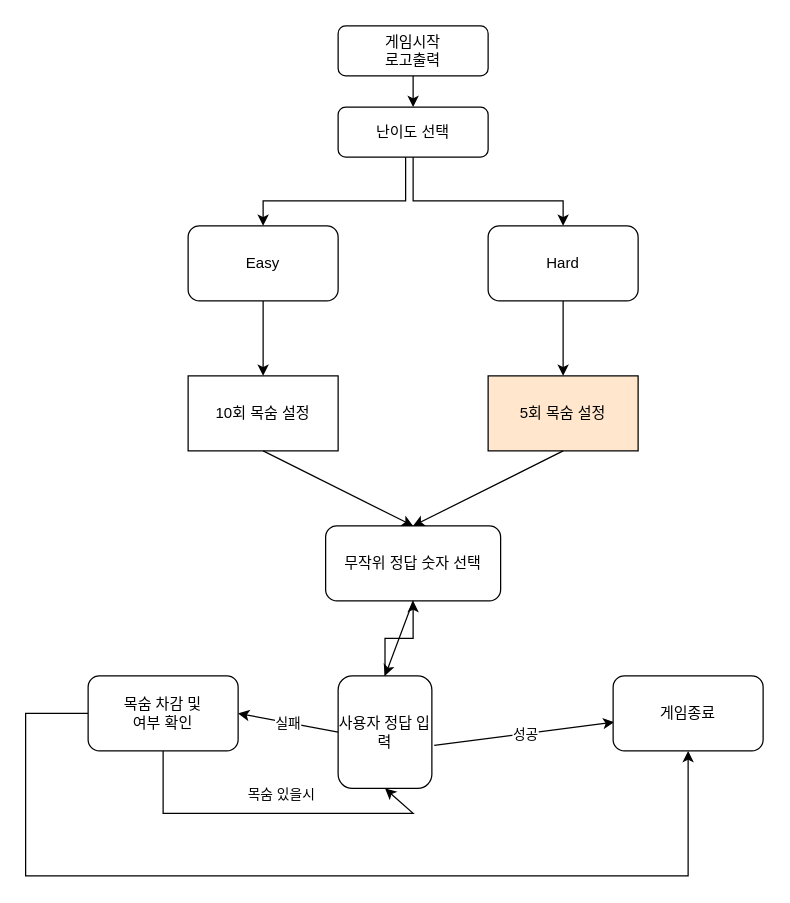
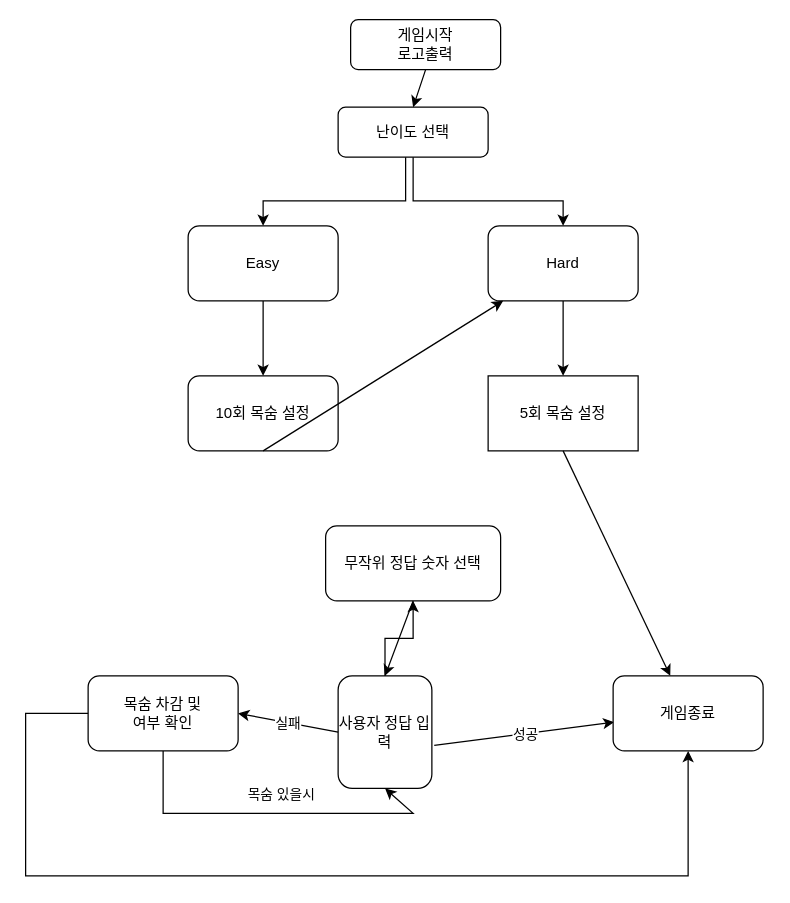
node "게임시작 로고출력": moved (413, 51) -> (426, 44)
node "10회 목숨 설정": shape rectangle -> rounded rectangle
node "5회 목숨 설정": fillcolor #ffe6cc -> #ffffff
edge "10회 목숨 설정" -> "무작위 정답 숫자 선택": now "10회 목숨 설정" -> "Hard"
edge "5회 목숨 설정" -> "무작위 정답 숫자 선택": now "5회 목숨 설정" -> "게임종료"
